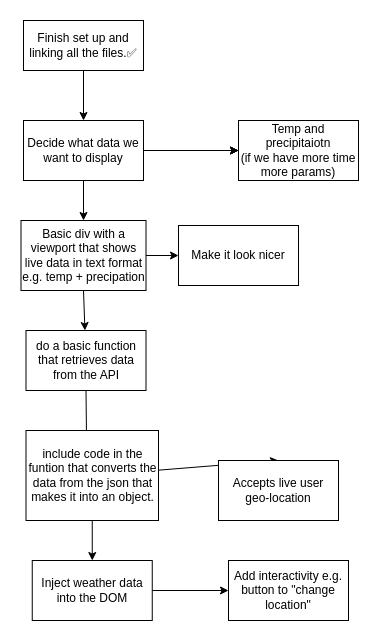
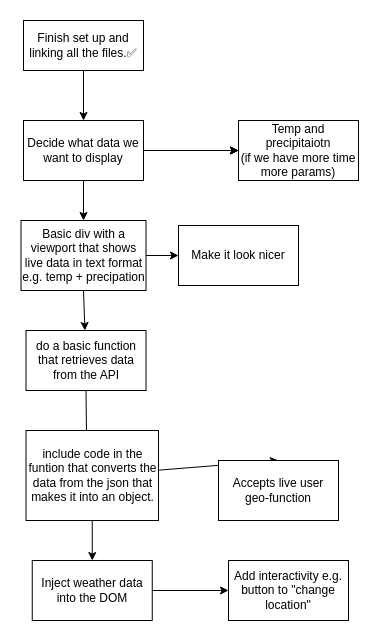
node "Accepts live user geo-location": label "Accepts live user geo-location" -> "Accepts live user geo-function"
